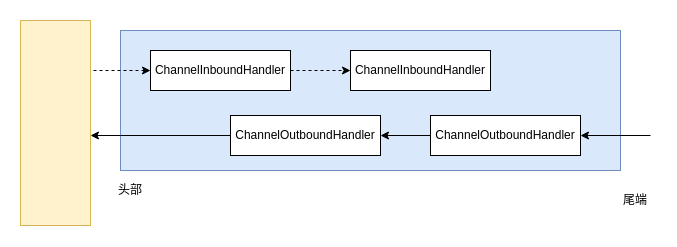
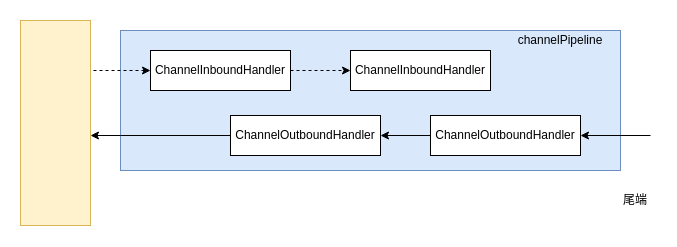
node "channelPipeline": added
node "头部": removed
